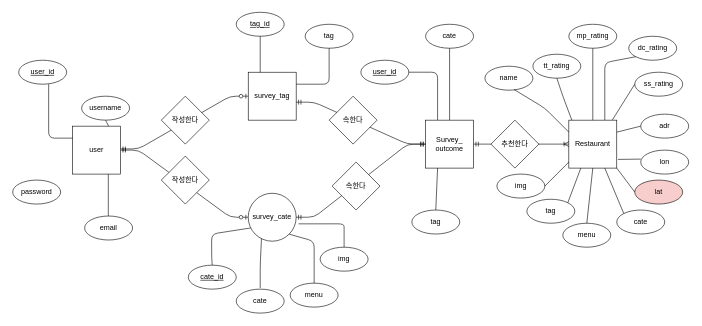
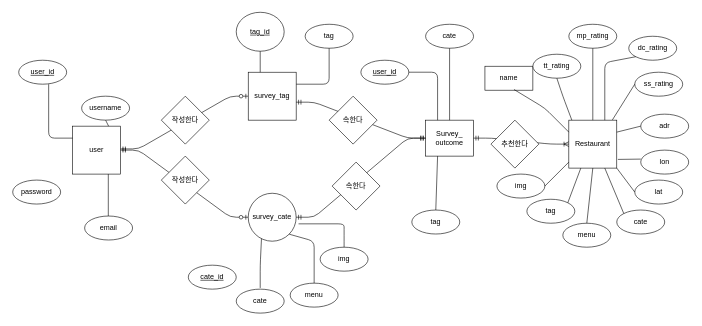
node "tag_id": size 48x24 -> 48x39
node "name": shape ellipse -> rectangle
node "Survey_ outcome": size 48x48 -> 48x36
node "lat": fillcolor #f8cecc -> #ffffff
edge "survey_cate" -- "cate_id": removed
